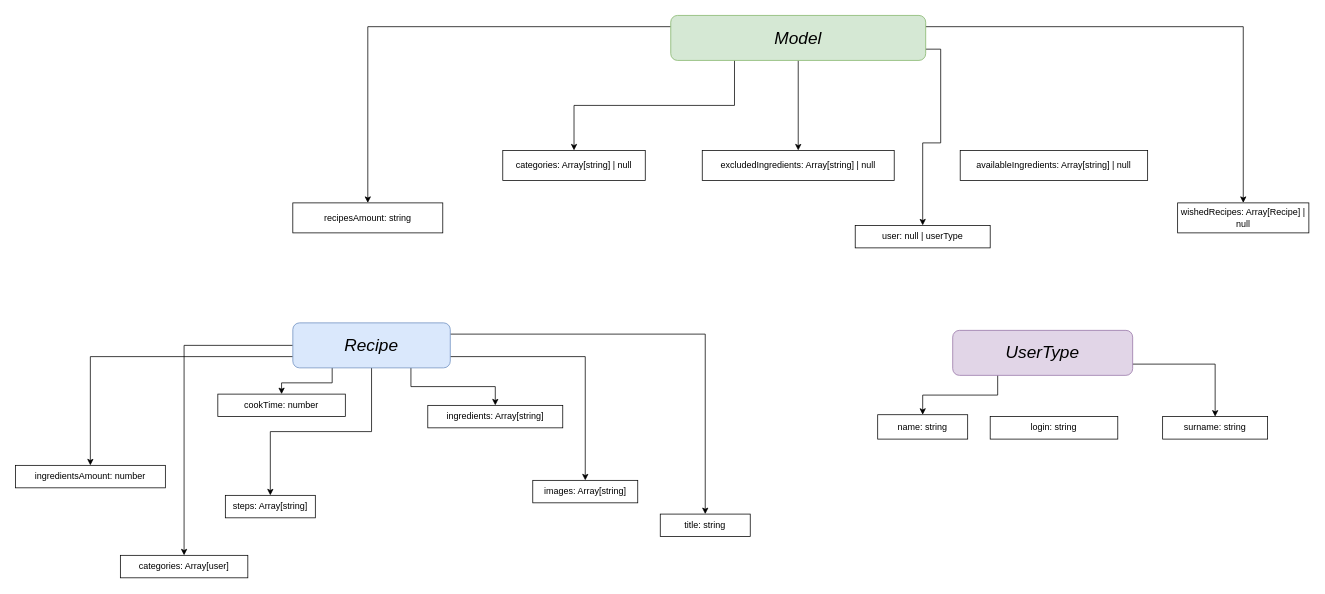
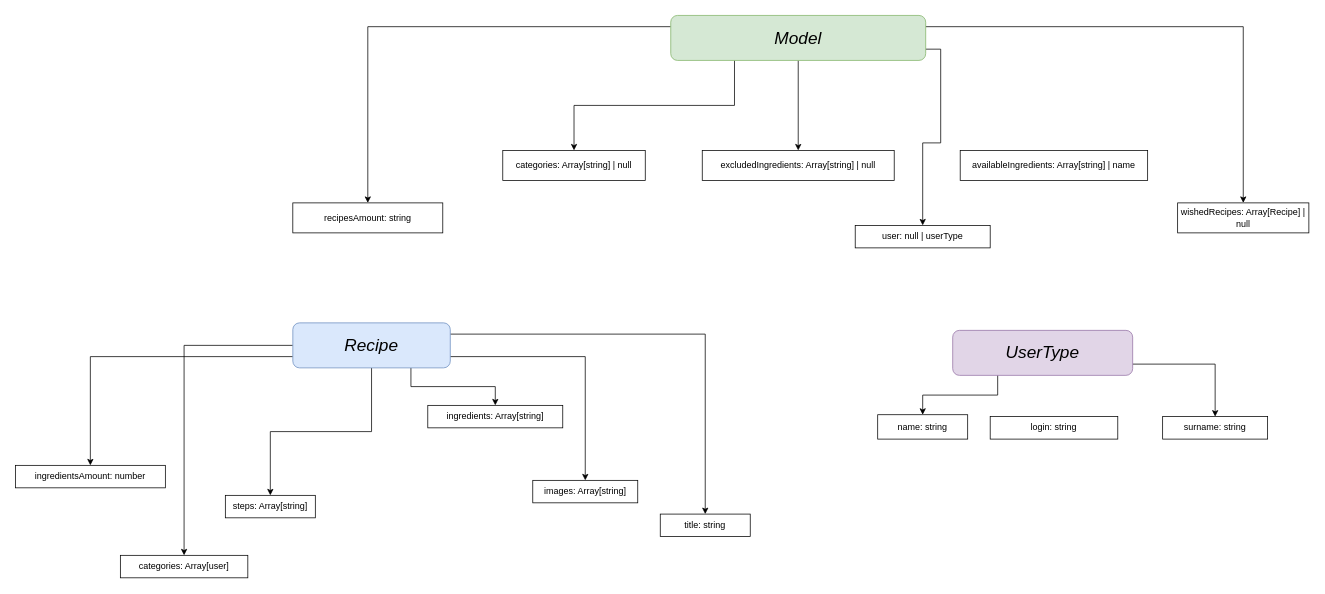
node "availableIngredients: Array[string] | null": label "availableIngredients: Array[string] | null" -> "availableIngredients: Array[string] | name"
edge "Recipe" -> "cookTime: number": removed
node "cookTime: number": removed
